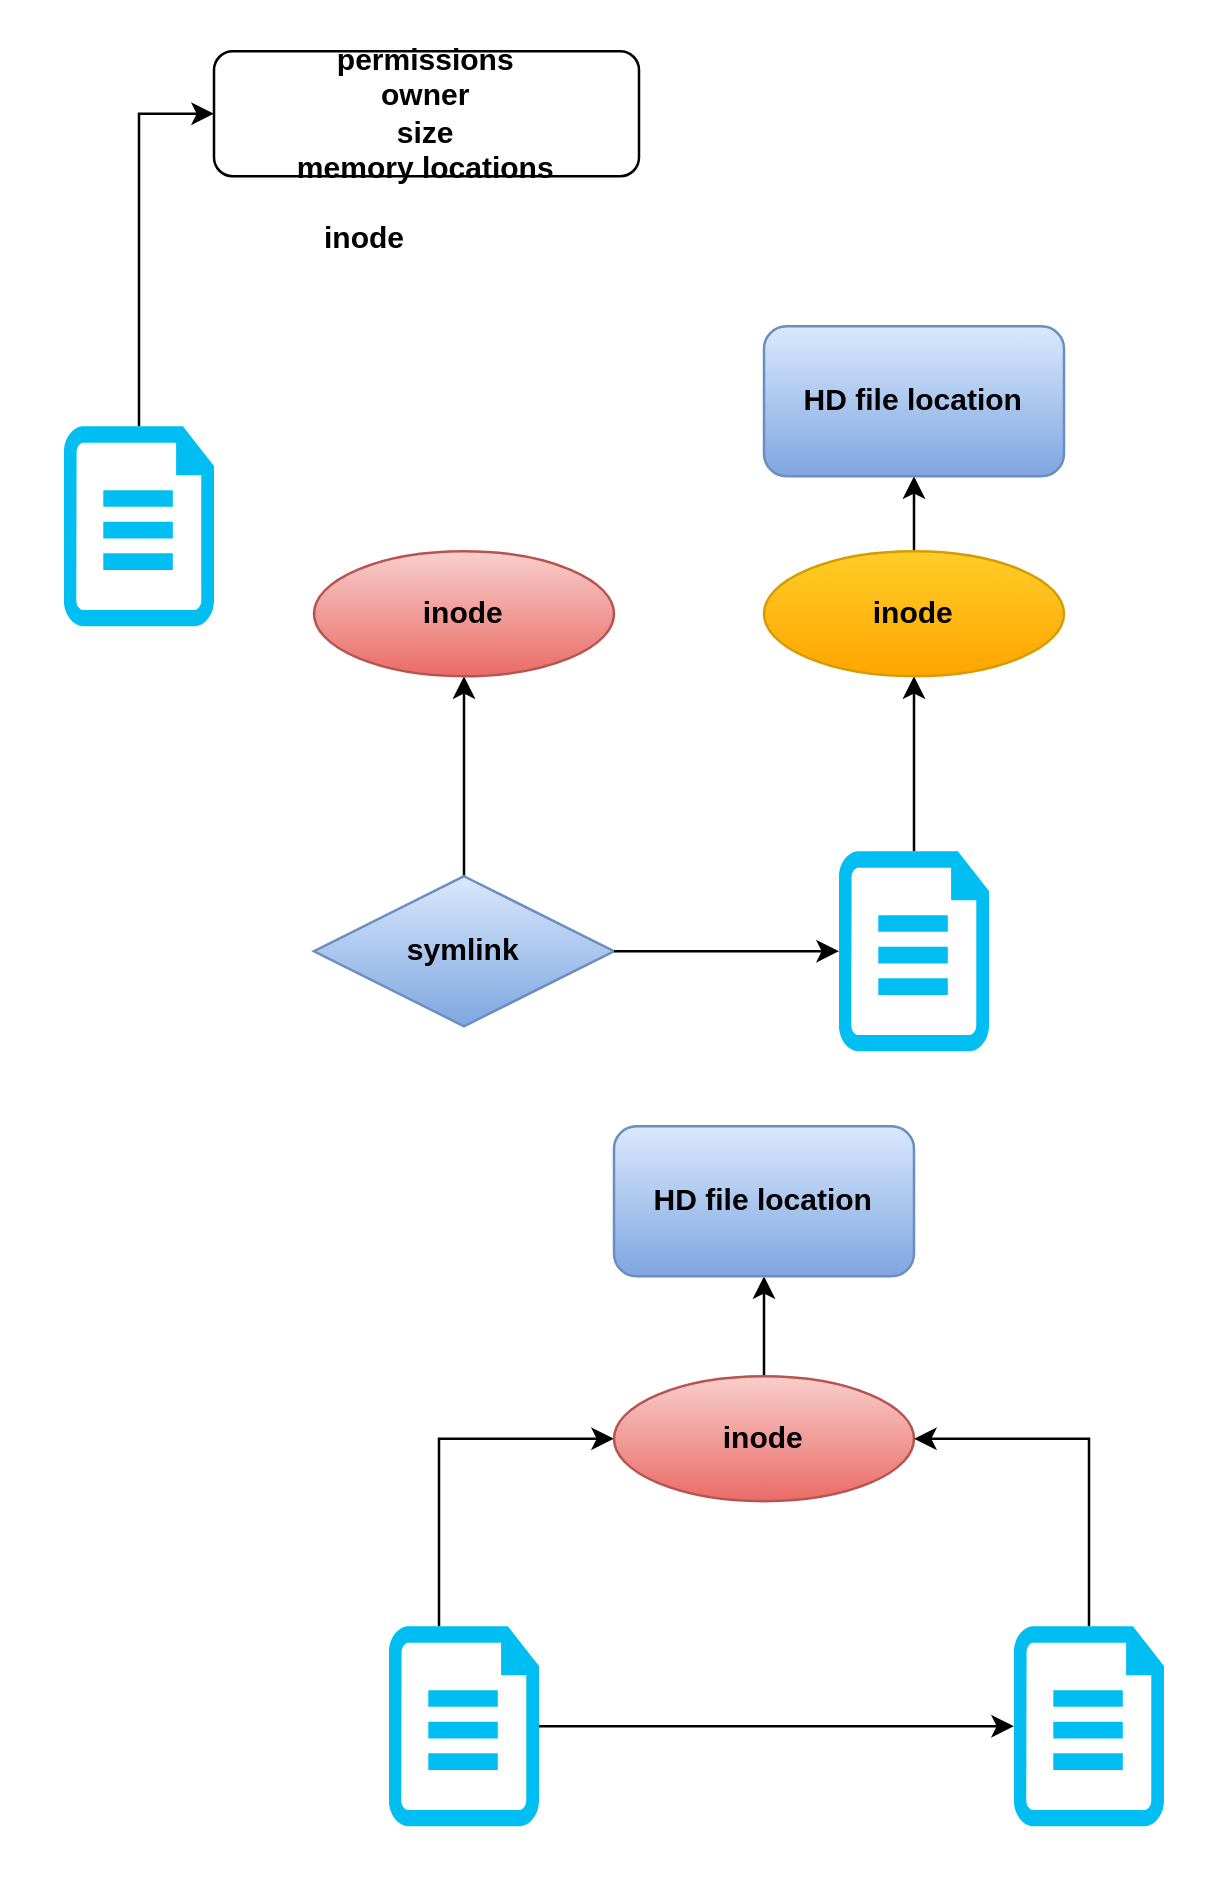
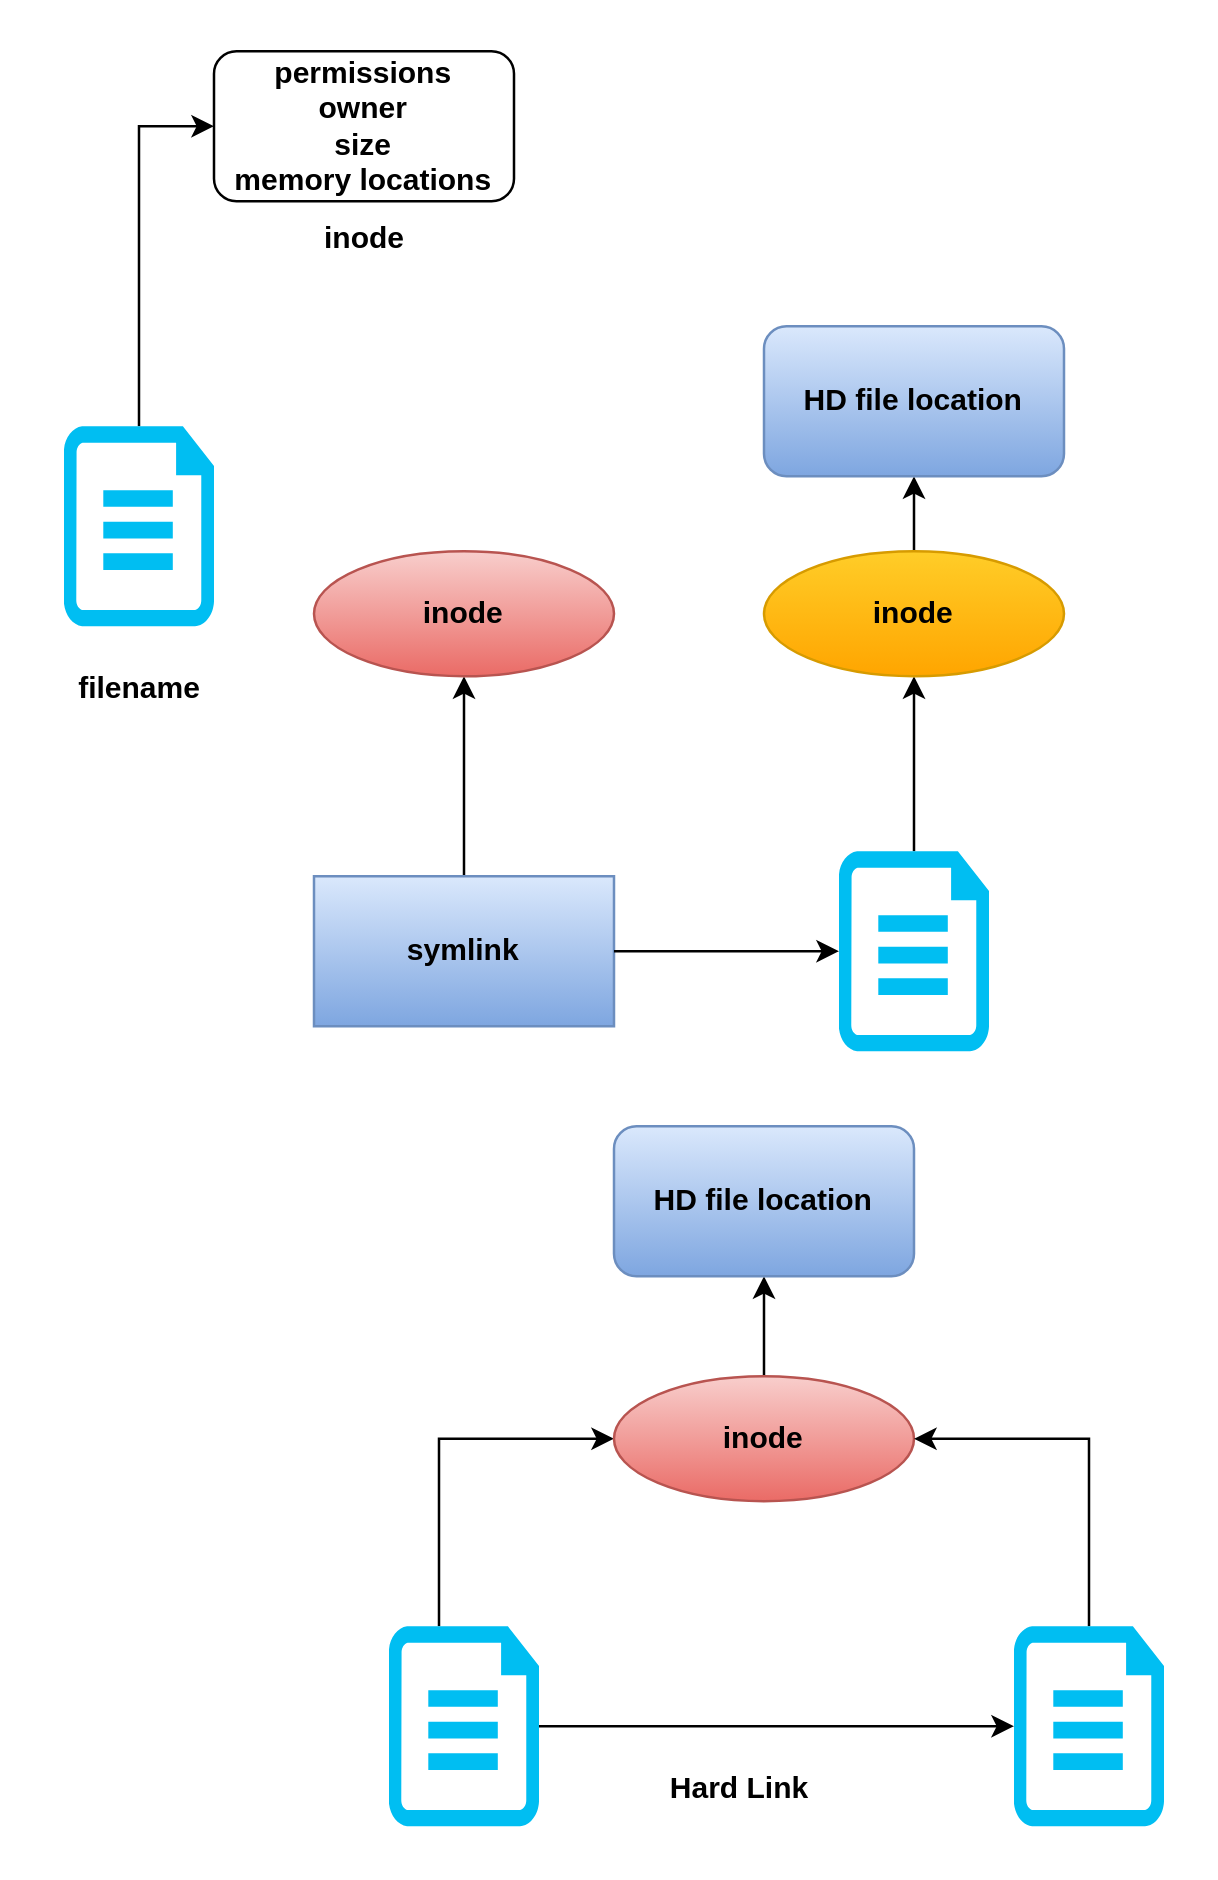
node "permissions owner size memory locations": size 425x125 -> 300x150
node "filename": added
node "symlink": shape diamond -> rectangle
node "Hard Link": added
